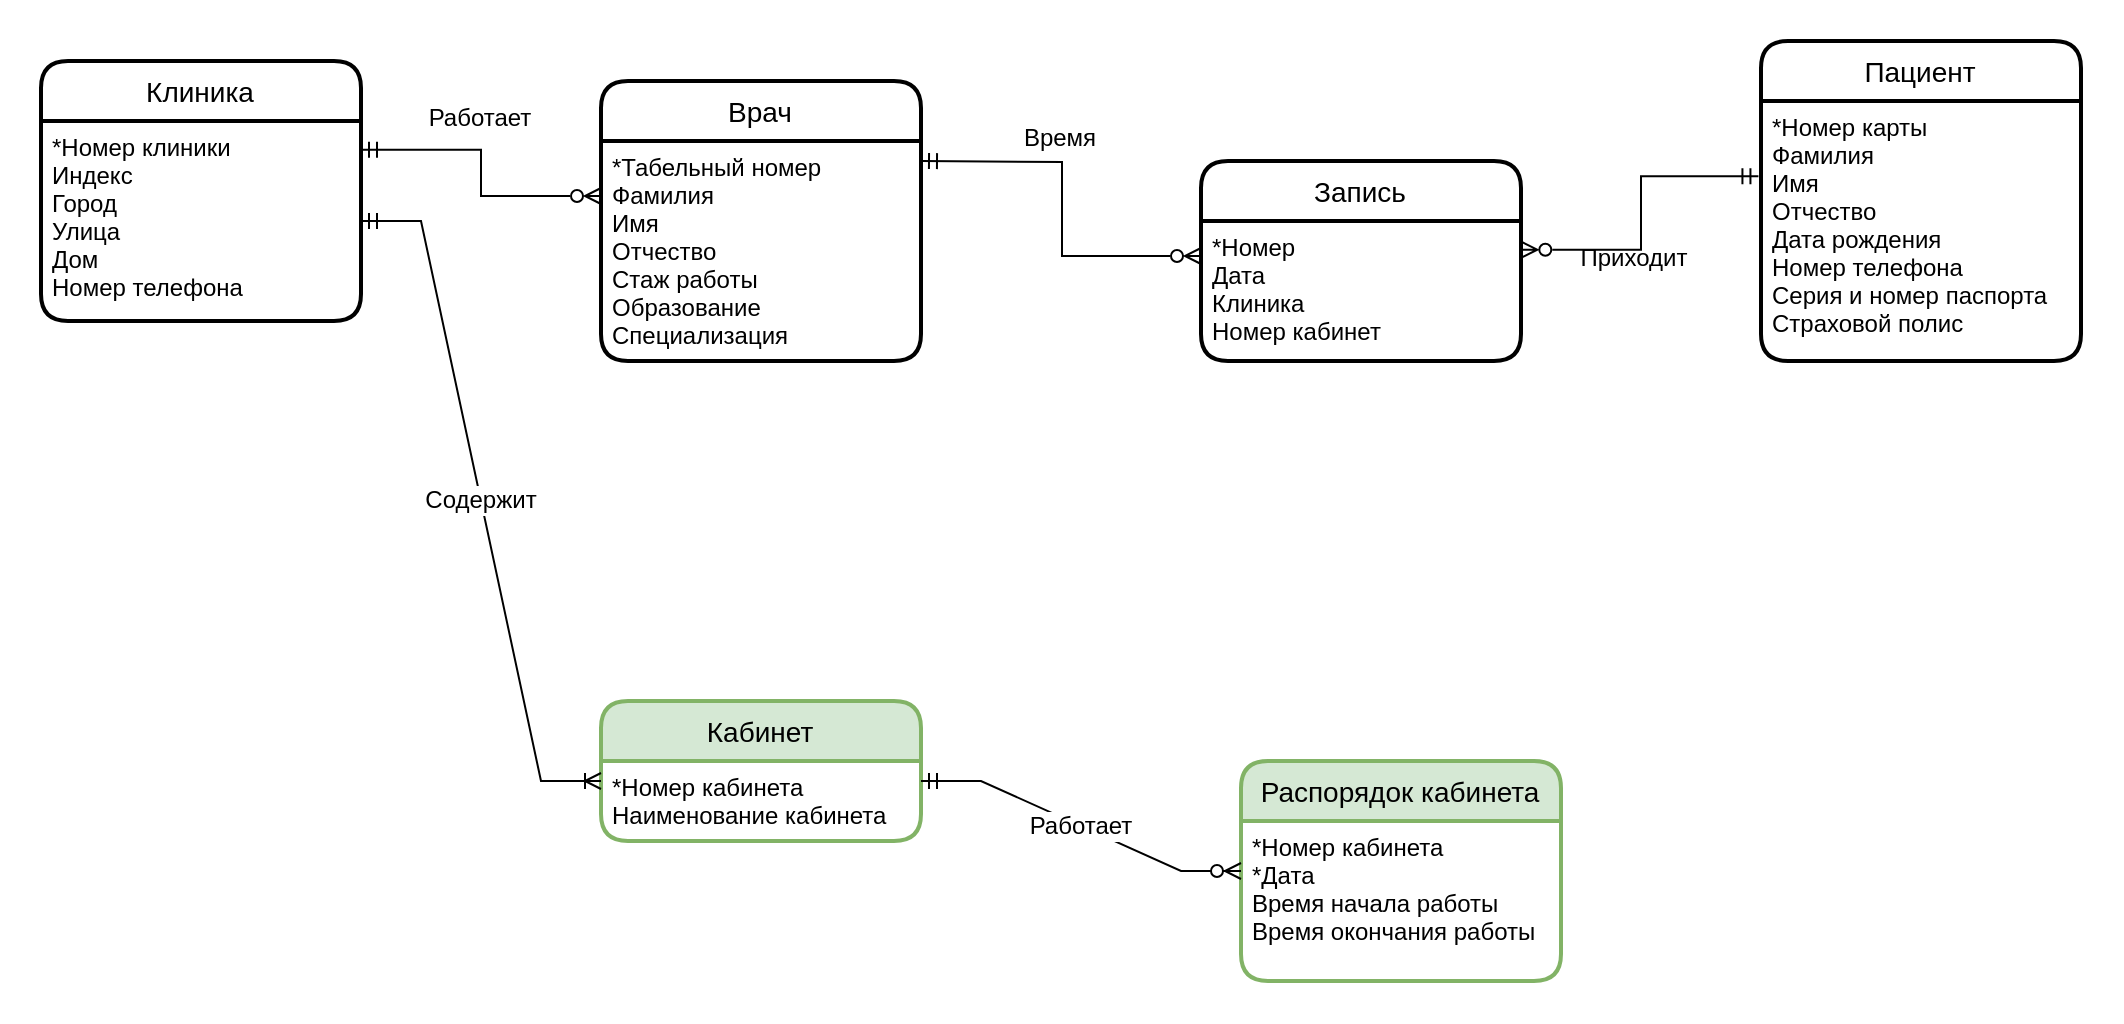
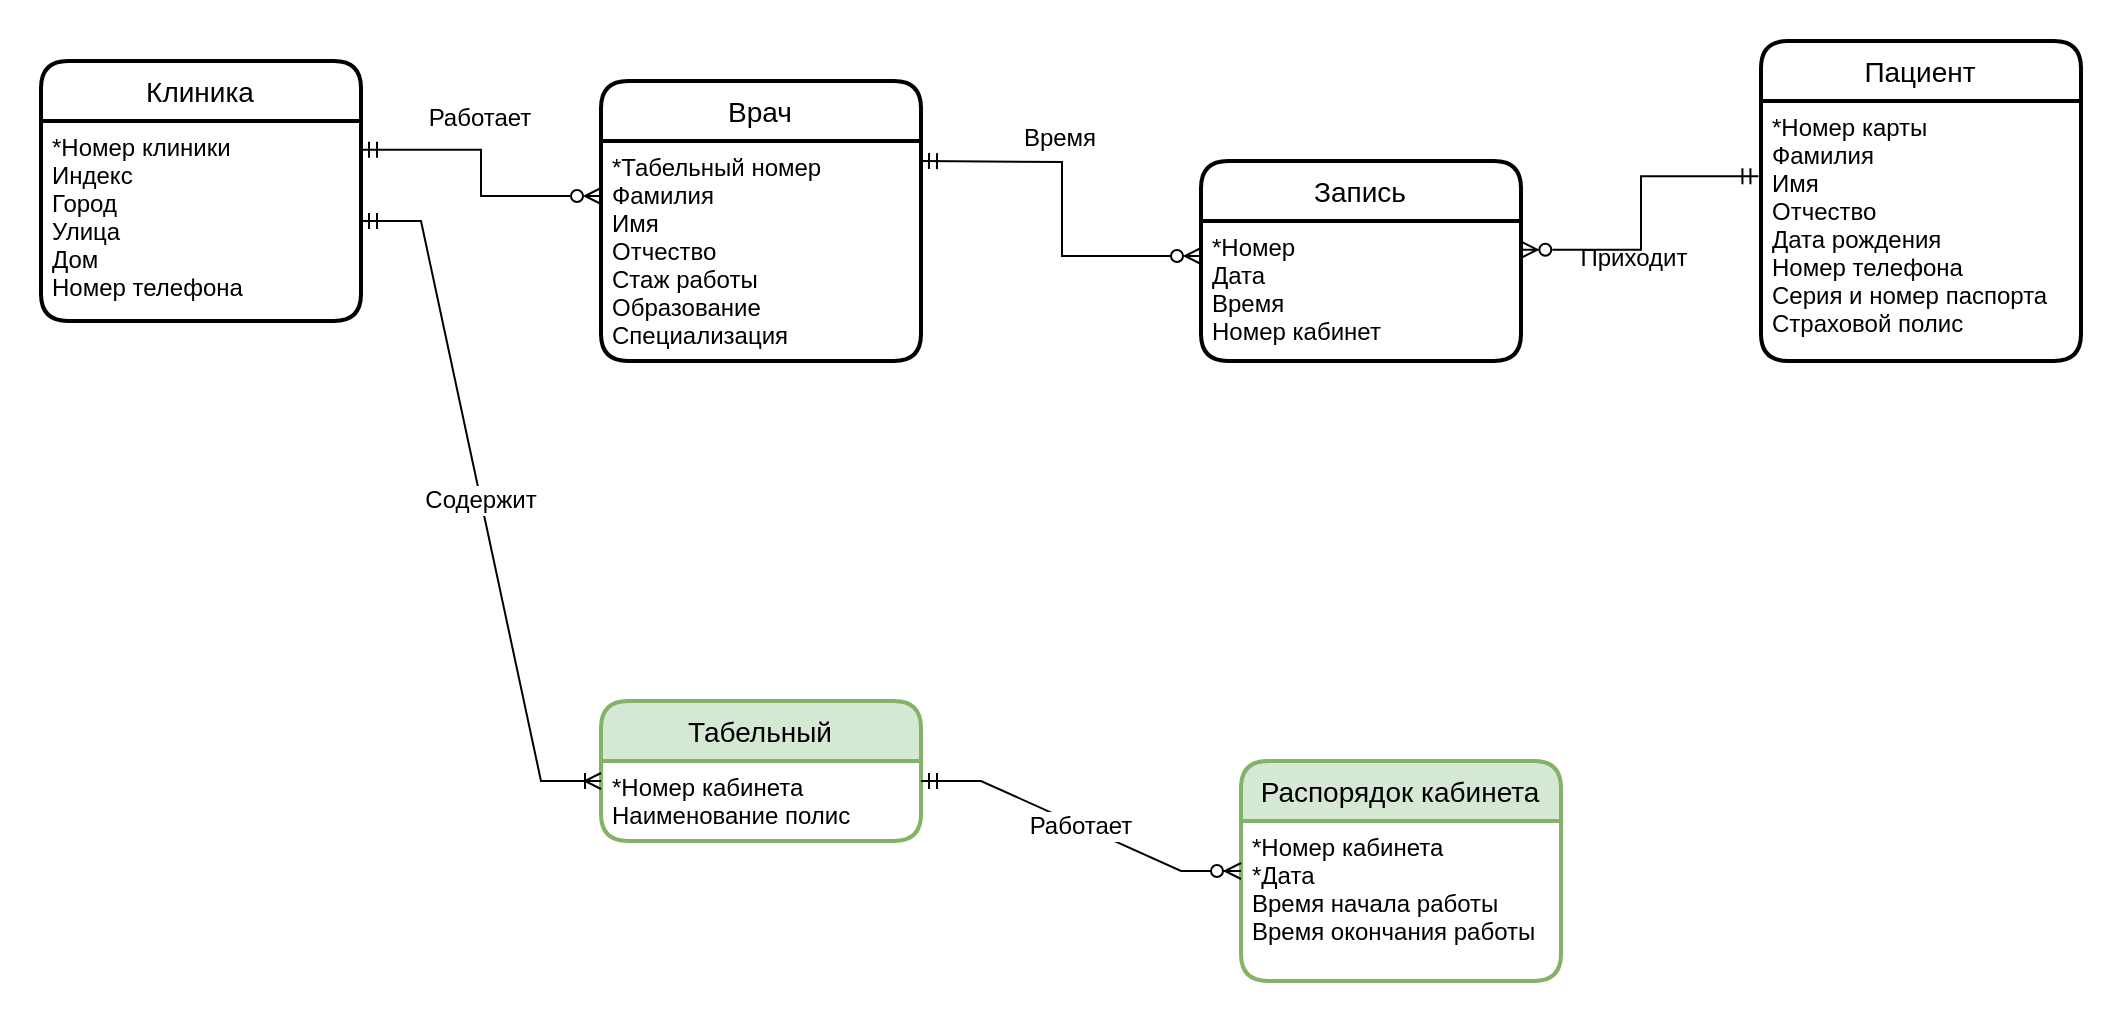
node "*Номер Дата Клиника Номер кабинет": label "*Номер Дата Клиника Номер кабинет" -> "*Номер Дата Время Номер кабинет"
node "Кабинет": label "Кабинет" -> "Табельный"
node "*Номер кабинета Наименование кабинета": label "*Номер кабинета Наименование кабинета" -> "*Номер кабинета Наименование полис"
